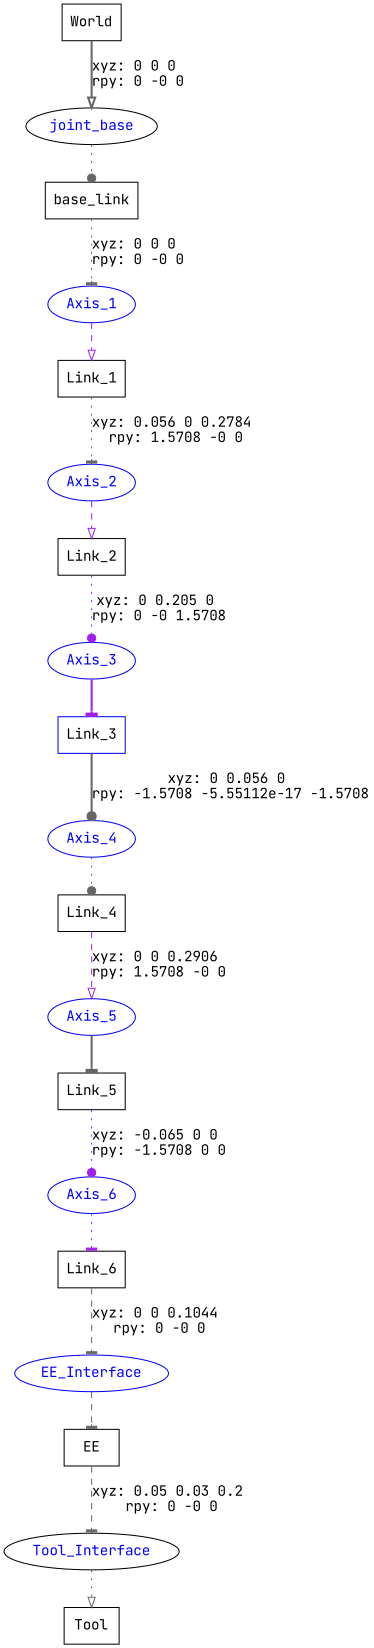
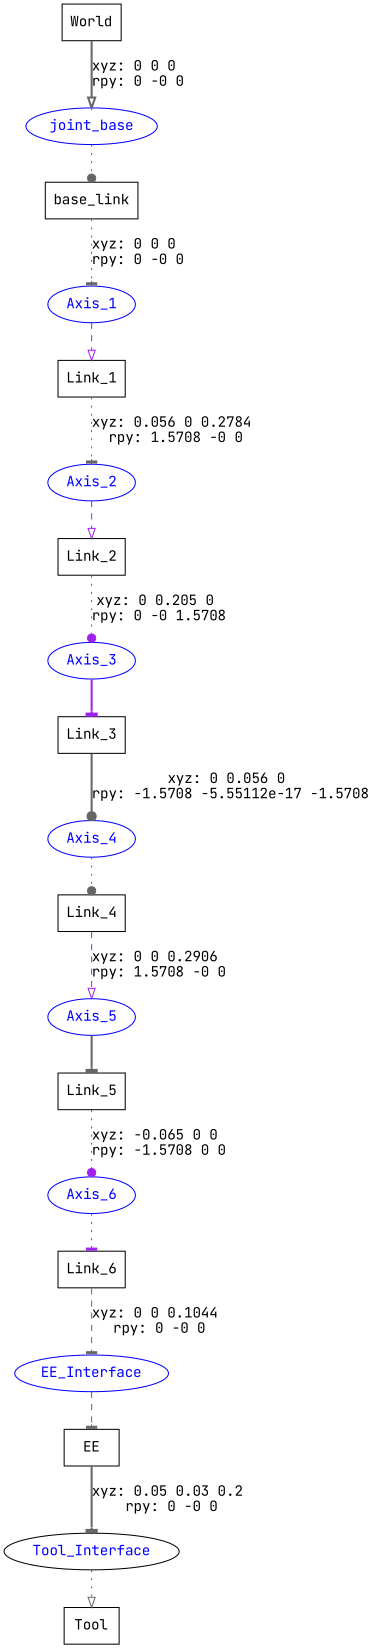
node "joint_base": color black -> blue
node "Link_3": color blue -> black
edge "EE" -> "Tool_Interface": style dashed -> bold
